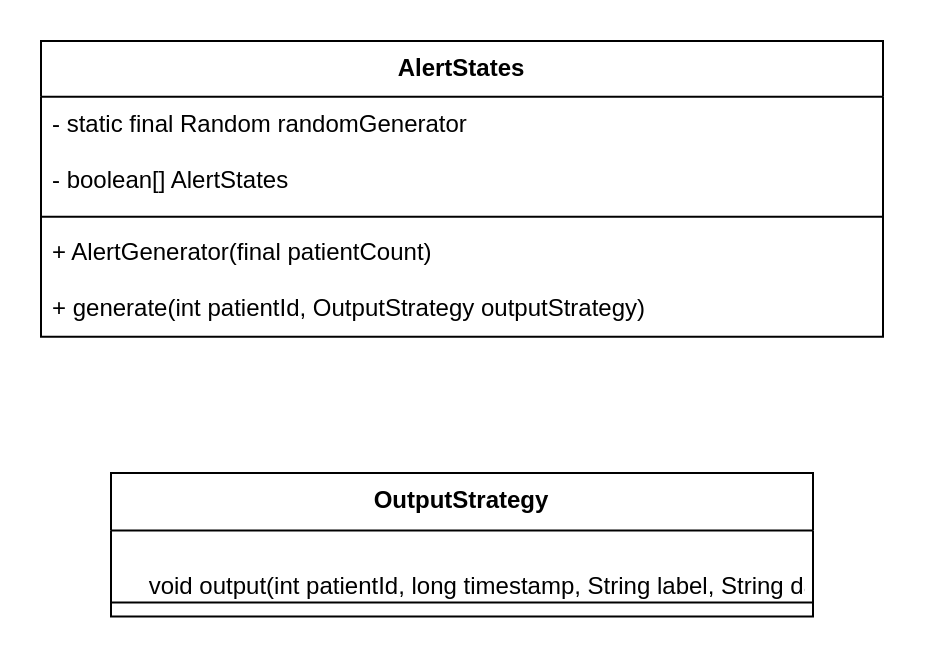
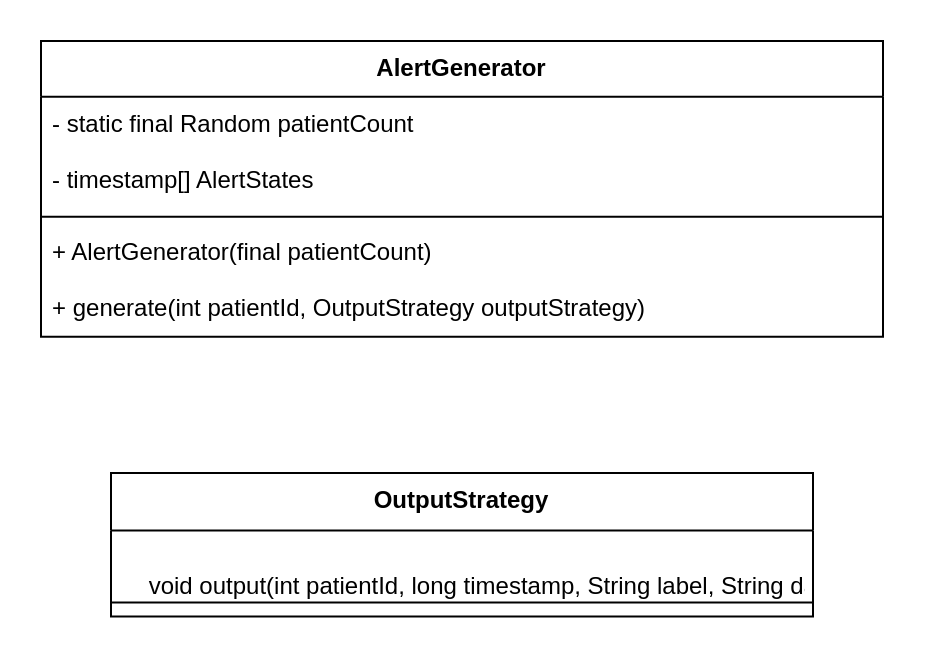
node "AlertStates": label "AlertStates" -> "AlertGenerator"
node "- static final Random randomGenerator": label "- static final Random randomGenerator" -> "- static final Random patientCount"
node "- boolean[] AlertStates": label "- boolean[] AlertStates" -> "- timestamp[] AlertStates"
